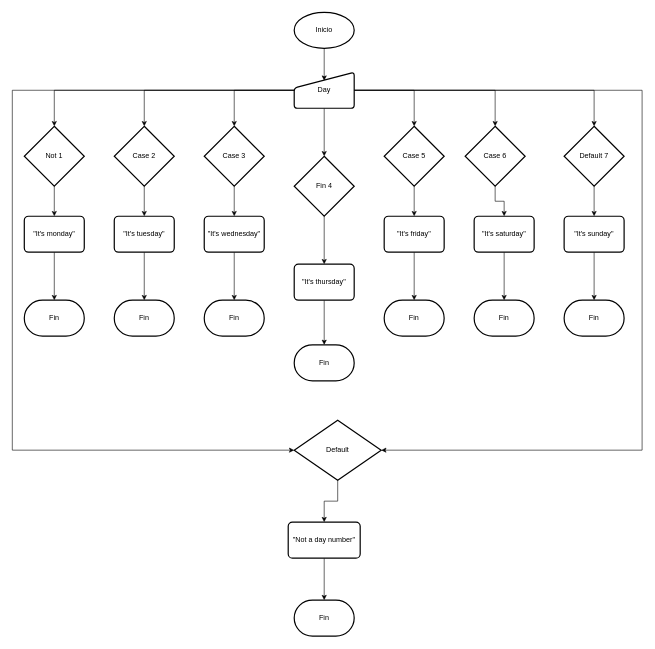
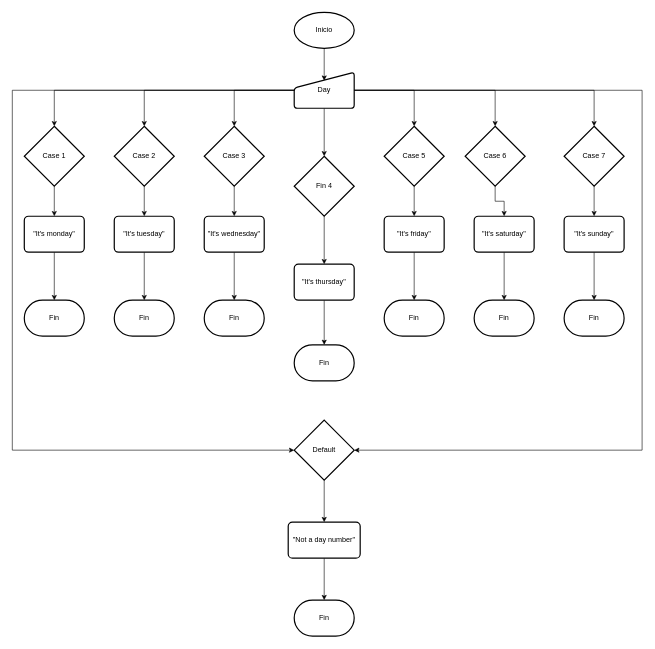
node "Not 1": label "Not 1" -> "Case 1"
node "Default 7": label "Default 7" -> "Case 7"
node "Default": size 87x60 -> 60x60
